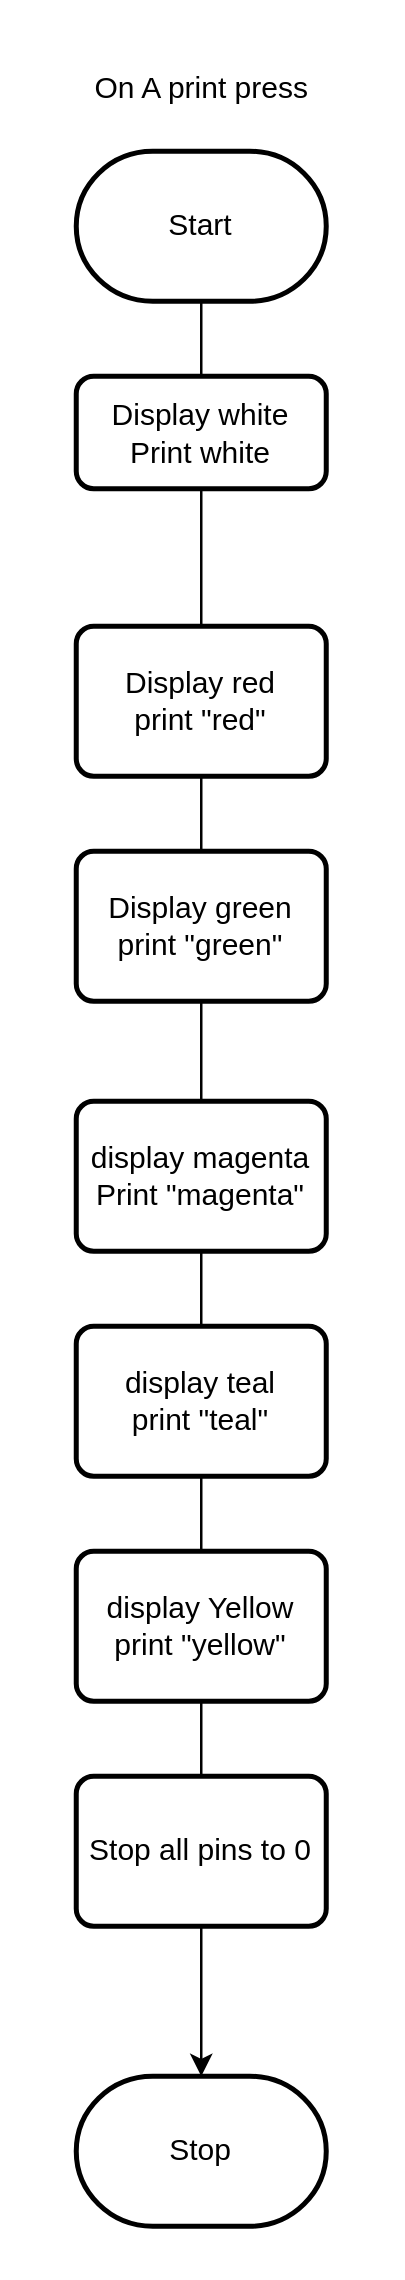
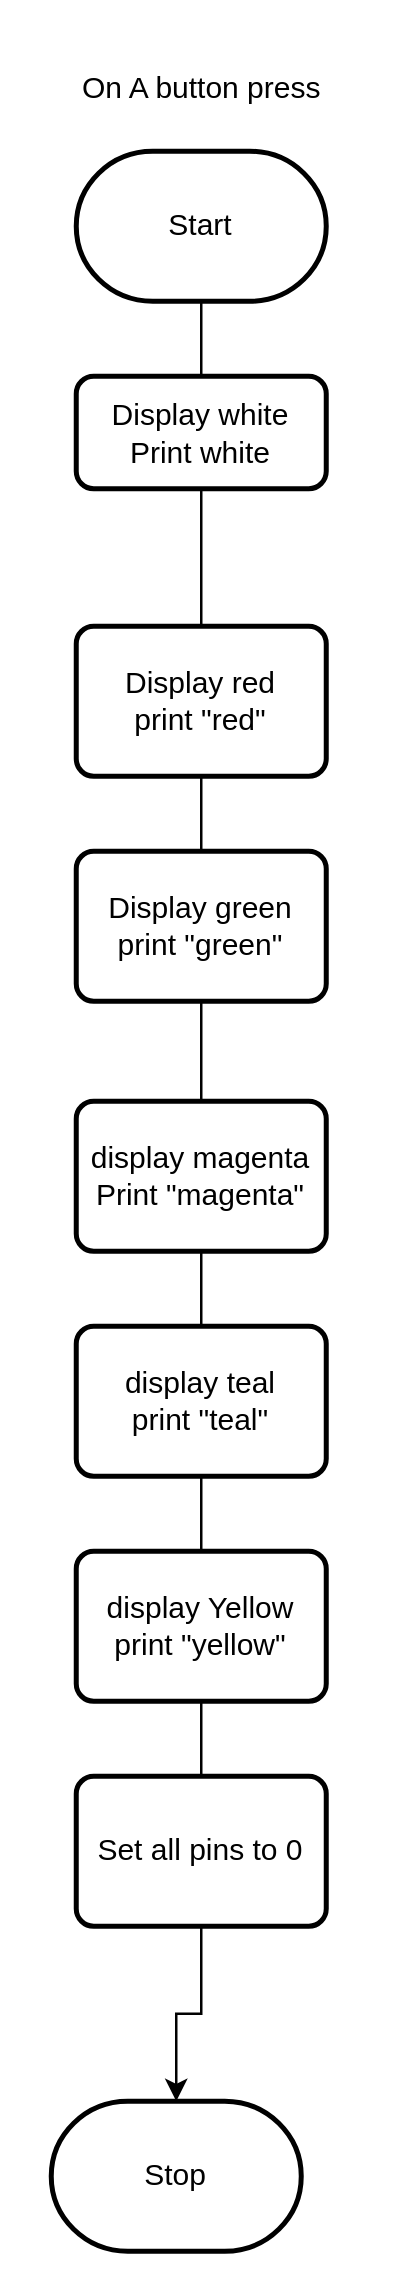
node "On A print press": label "On A print press" -> "On A button press"
node "Stop all pins to 0": label "Stop all pins to 0" -> "Set all pins to 0"
node "Stop": moved (201, 2151) -> (176, 2176)
